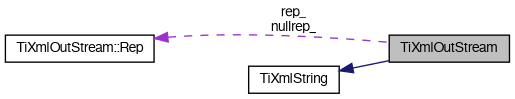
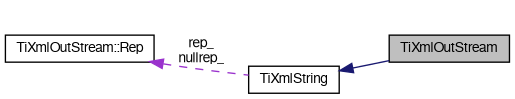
edge "TiXmlOutStream" -> "TiXmlOutStream::Rep": now "TiXmlString" -> "TiXmlOutStream::Rep"
